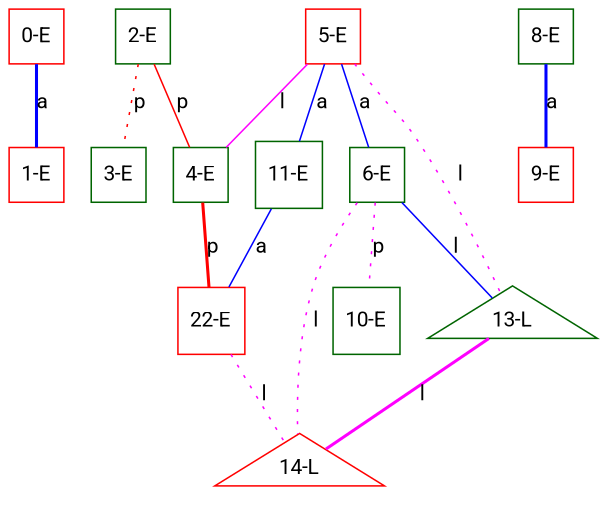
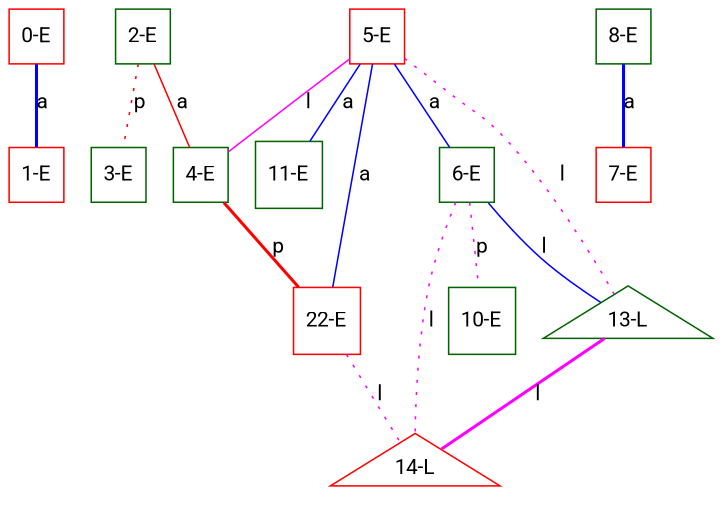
edge "2-E" -- "4-E": label "p" -> "a"
node "9-E": label "9-E" -> "7-E"
edge "11-E" -- "22-E": now "5-E" -- "22-E"
